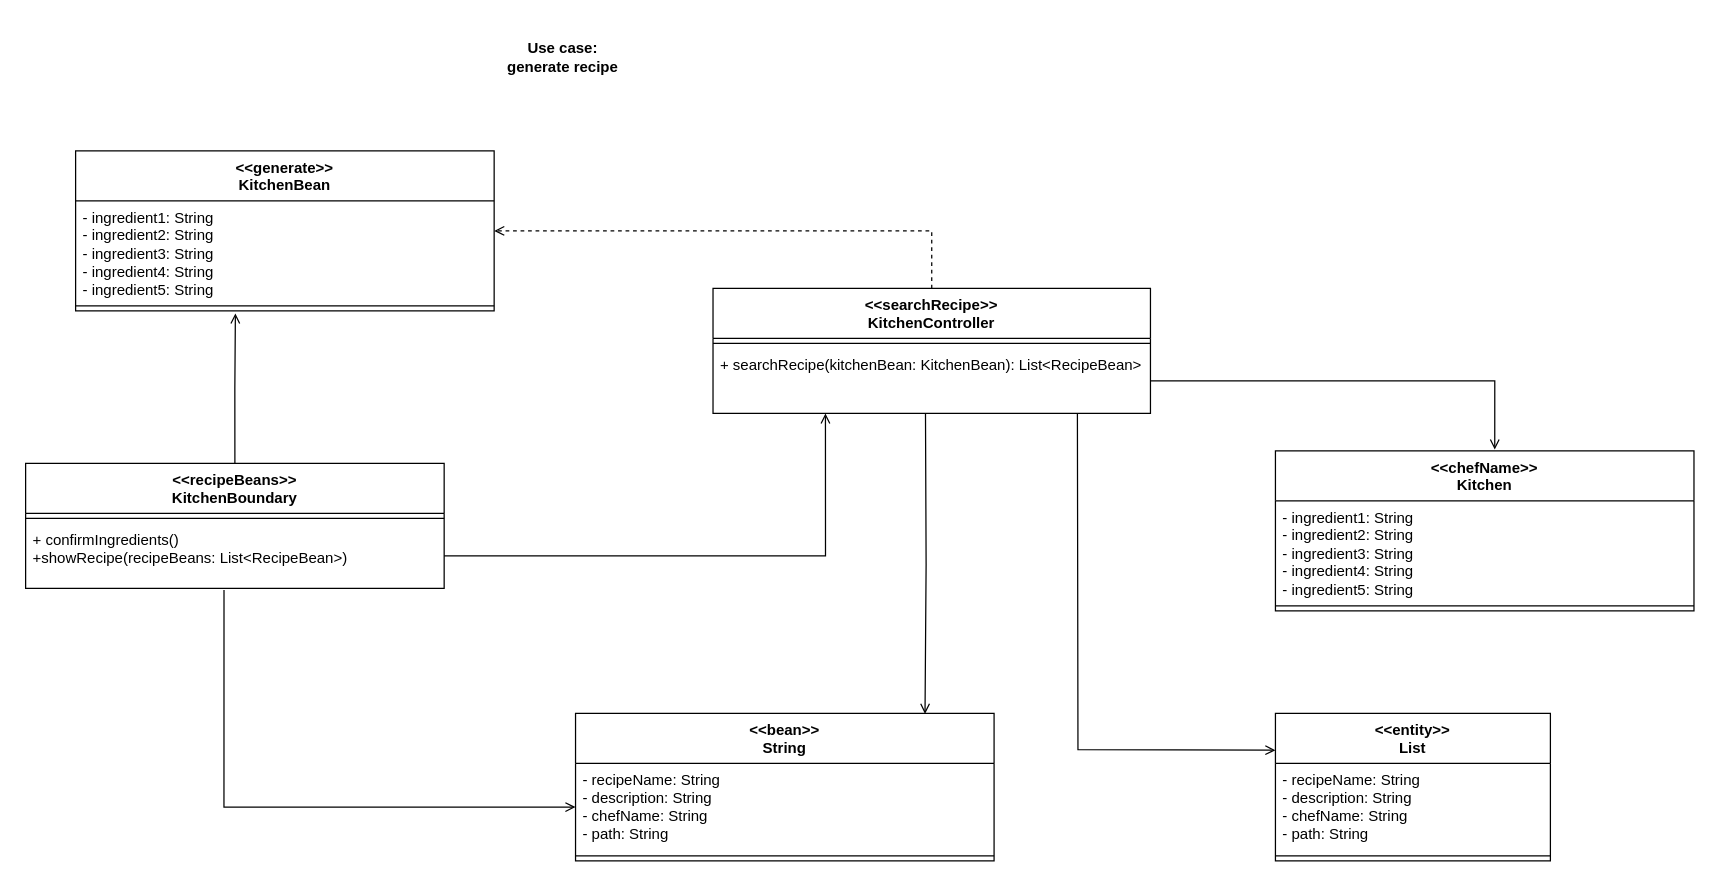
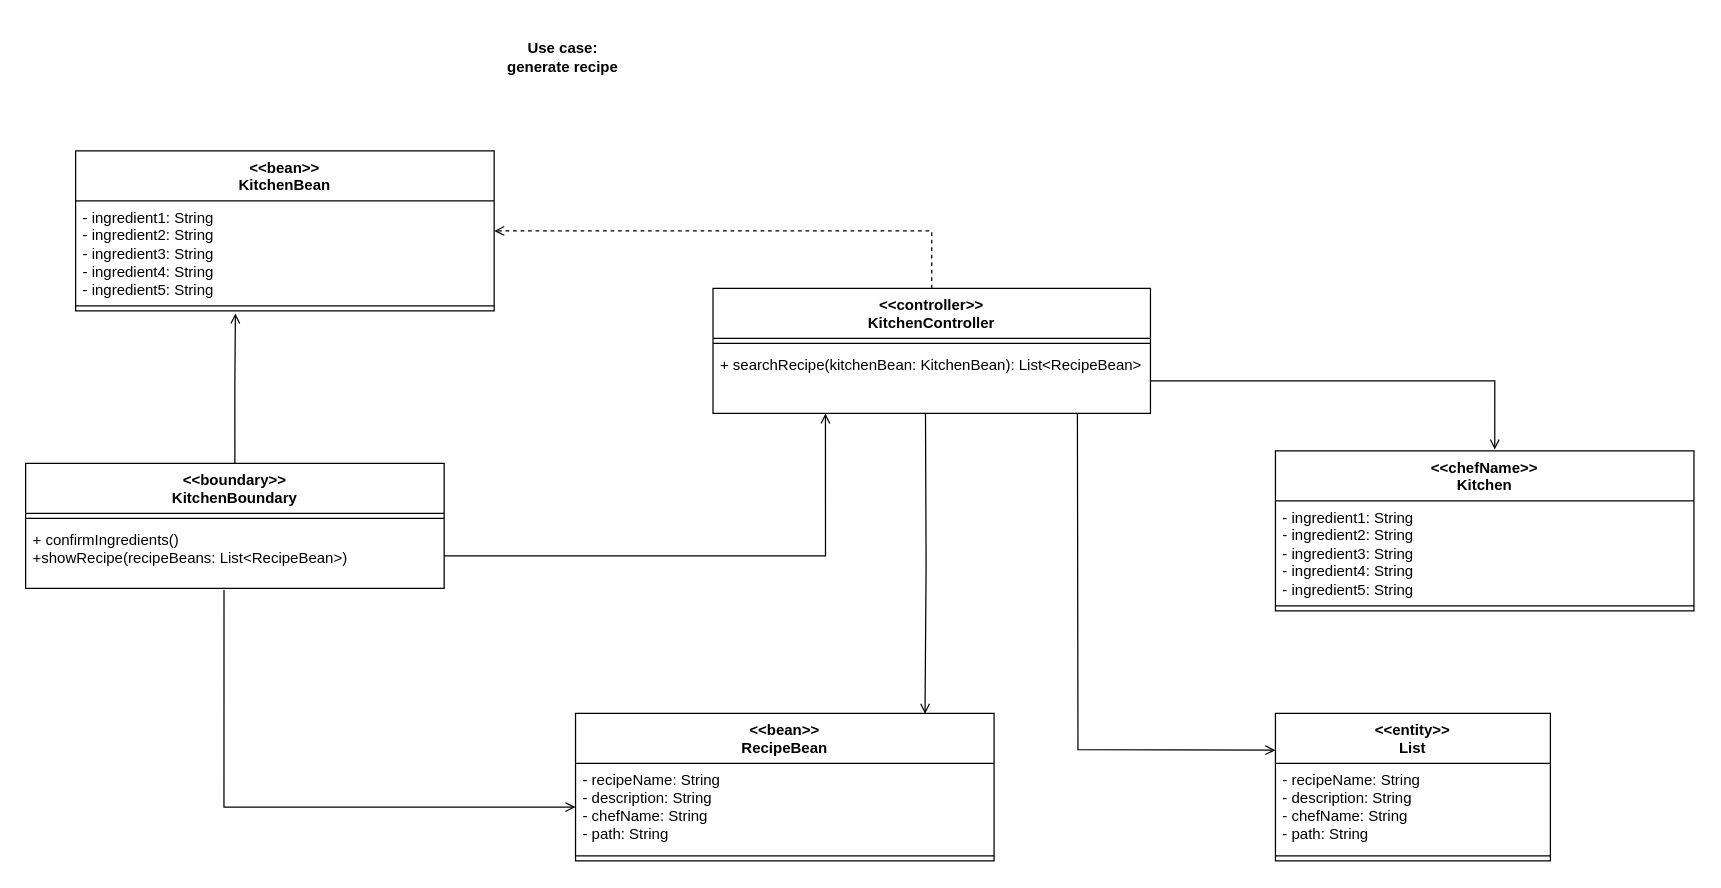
node "<<generate>> KitchenBean": label "<<generate>> KitchenBean" -> "<<bean>> KitchenBean"
node "<<searchRecipe>> KitchenController": label "<<searchRecipe>> KitchenController" -> "<<controller>> KitchenController"
node "<<recipeBeans>> KitchenBoundary": label "<<recipeBeans>> KitchenBoundary" -> "<<boundary>> KitchenBoundary"
node "<<bean>> String": label "<<bean>> String" -> "<<bean>> RecipeBean"
